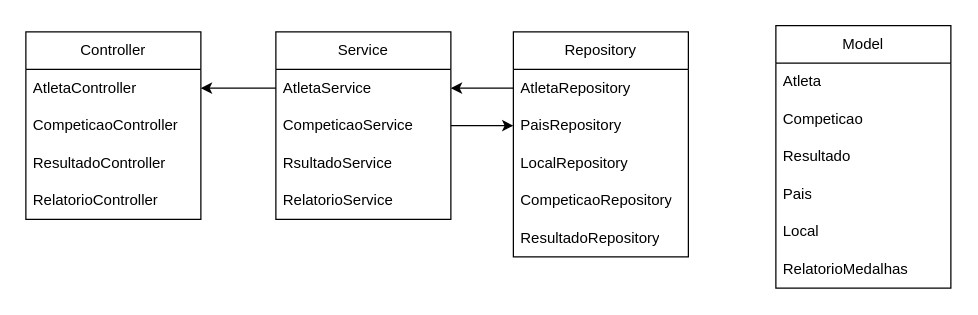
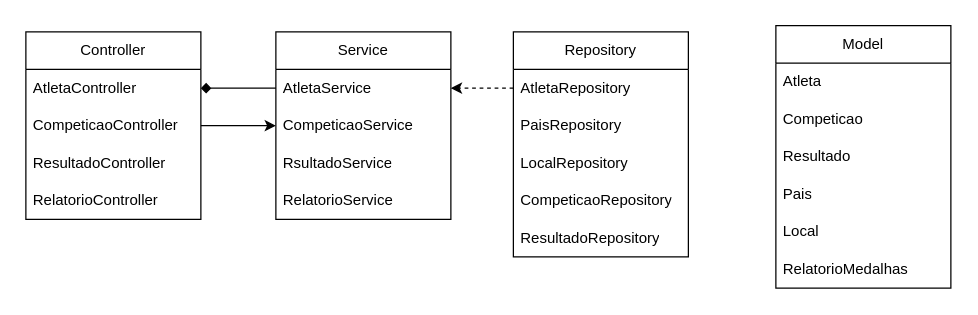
edge "AtletaService" -> "AtletaController": arrowhead classic -> diamond
edge "AtletaRepository" -> "AtletaService": style solid -> dashed
edge "CompeticaoController" -> "CompeticaoService": added
edge "CompeticaoService" -> "PaisRepository": removed
